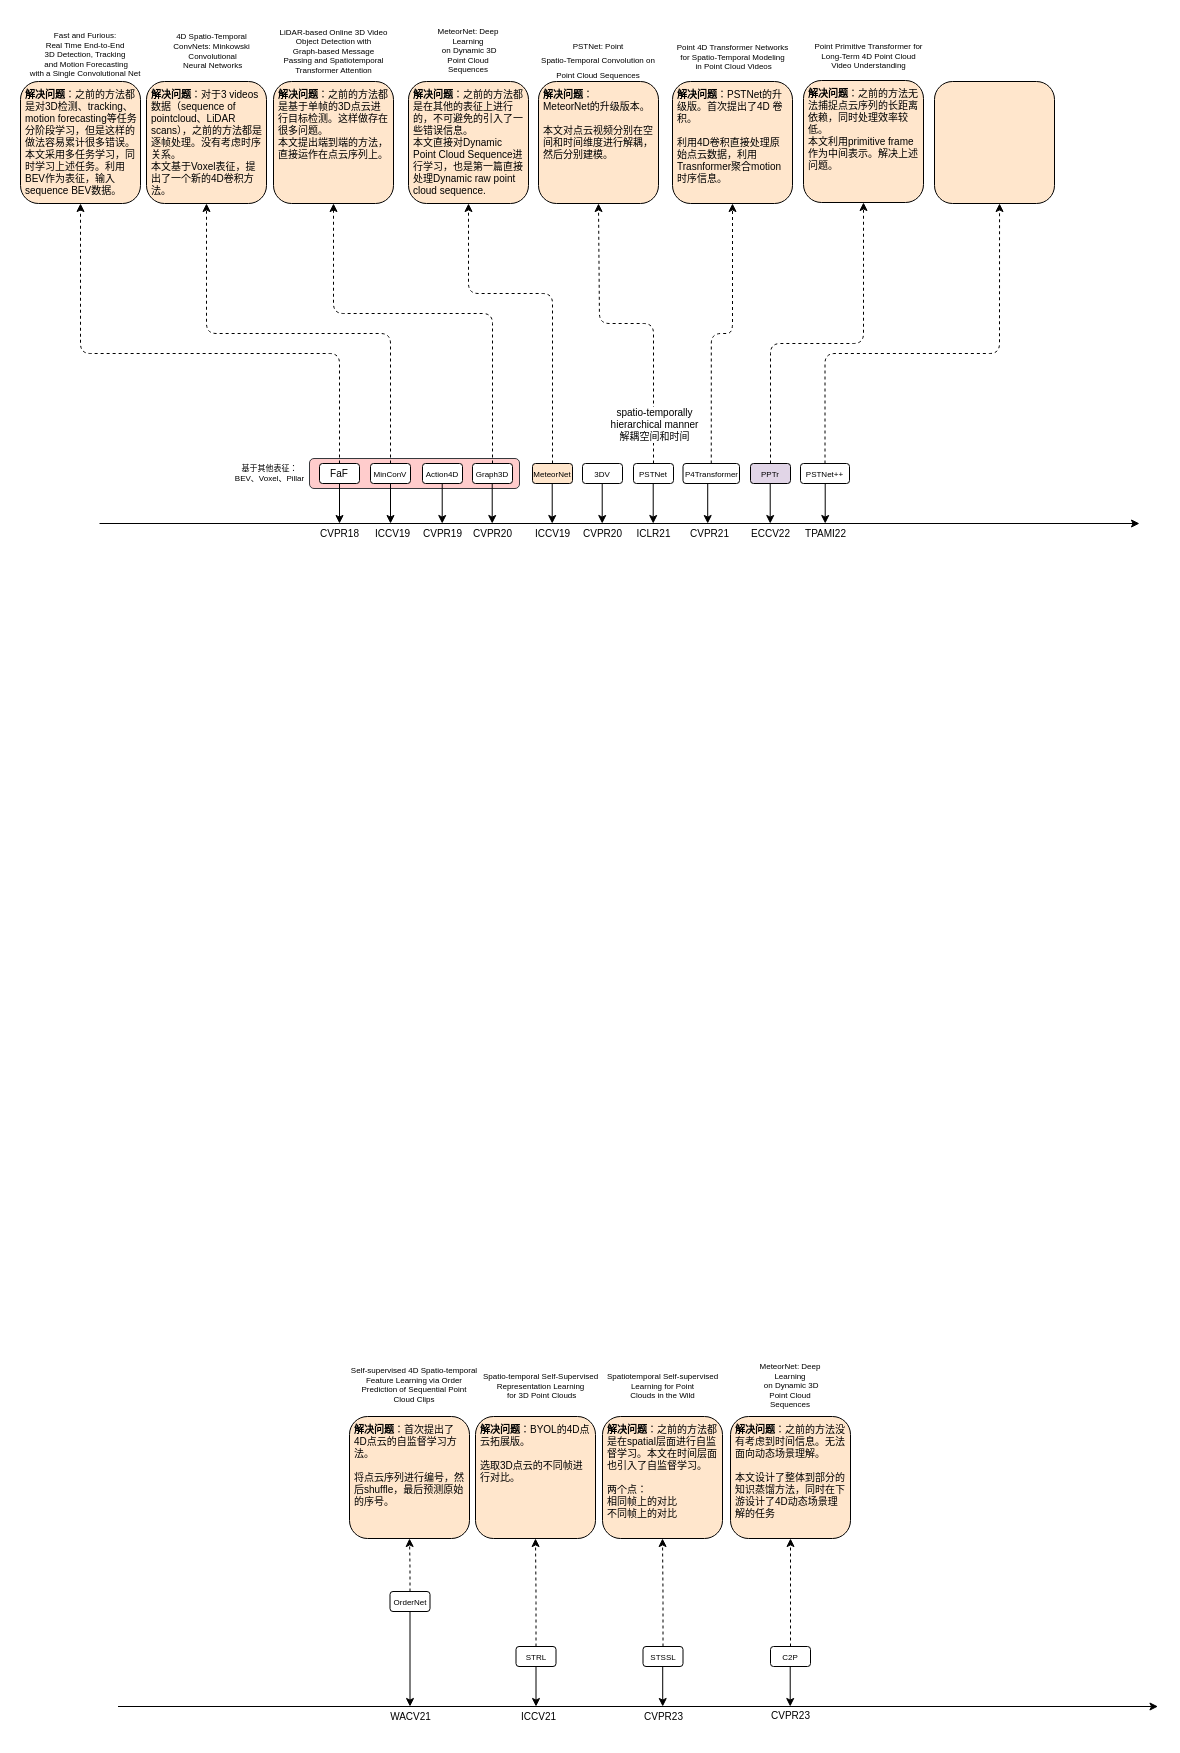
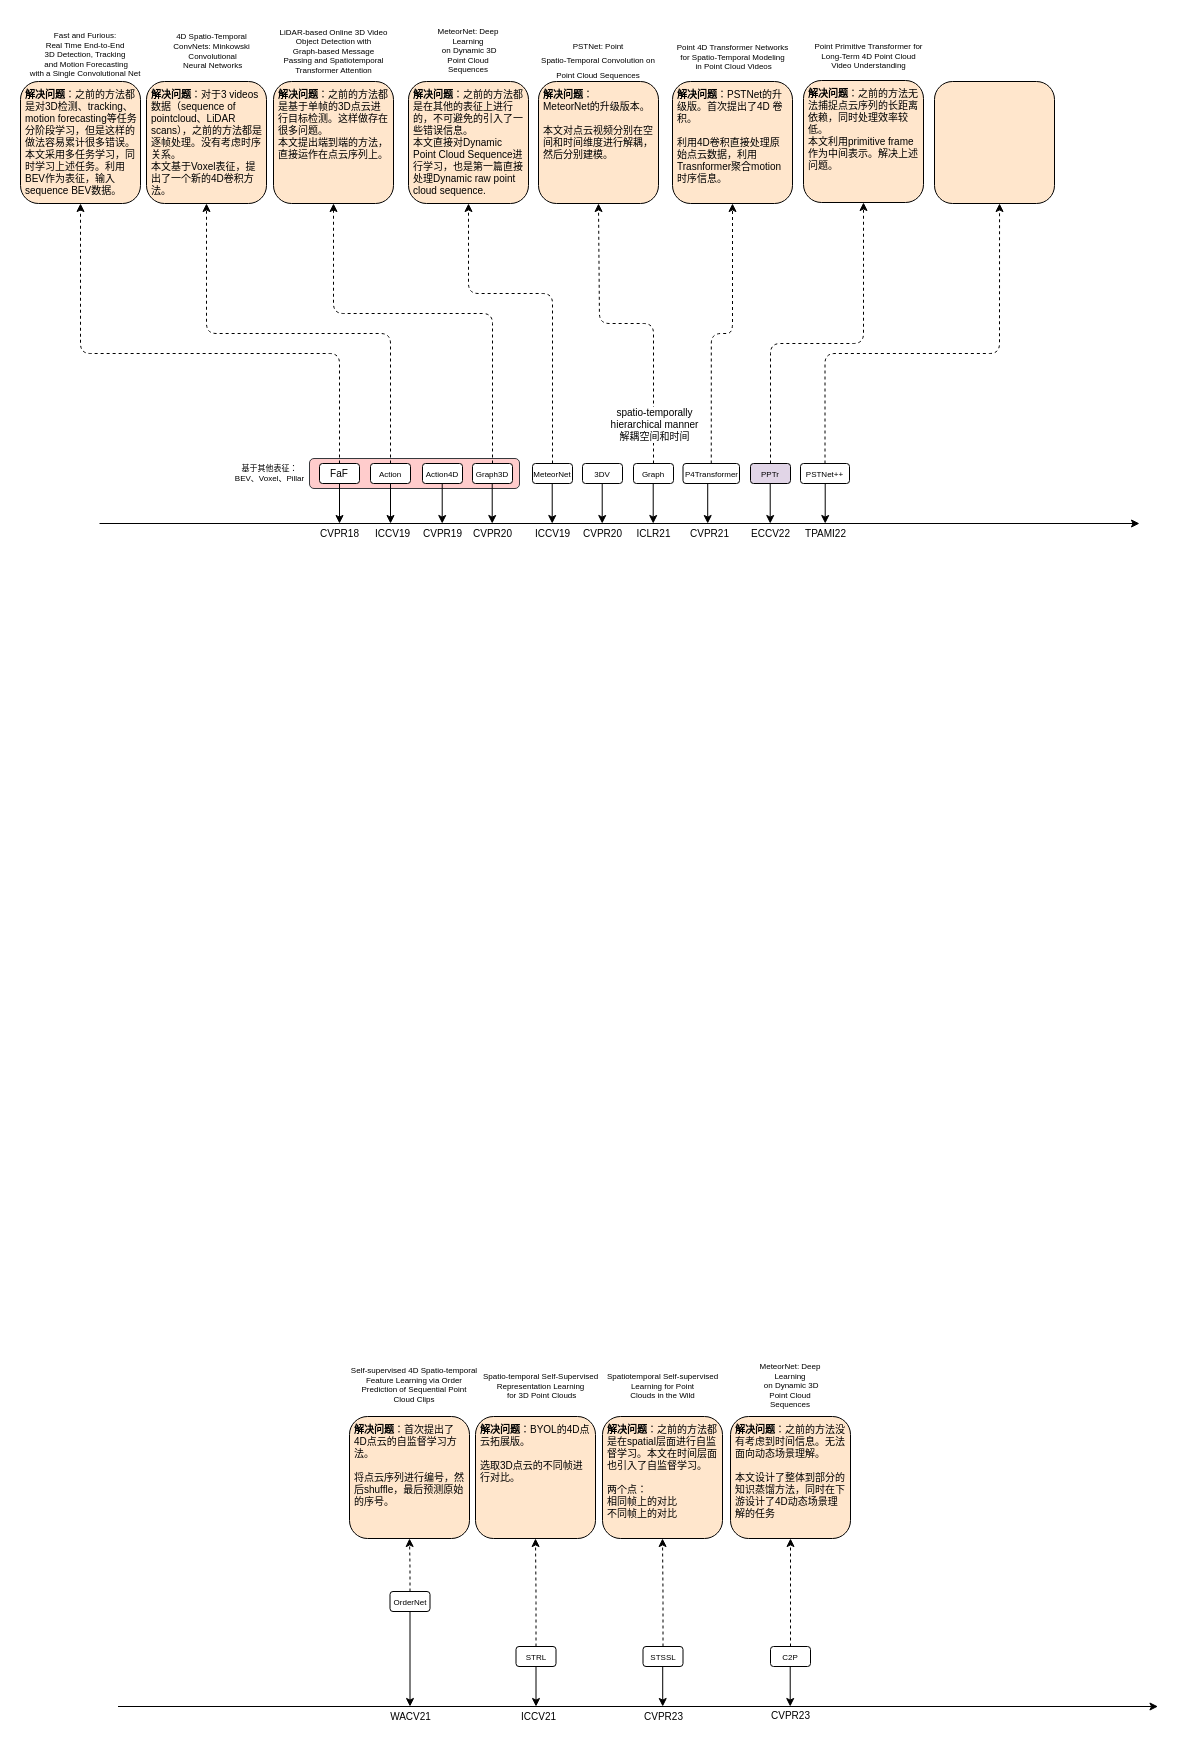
node "MinConV": label "MinConV" -> "Action"
node "MeteorNet": fillcolor #ffe6cc -> #ffffff
node "PSTNet": label "PSTNet" -> "Graph"
